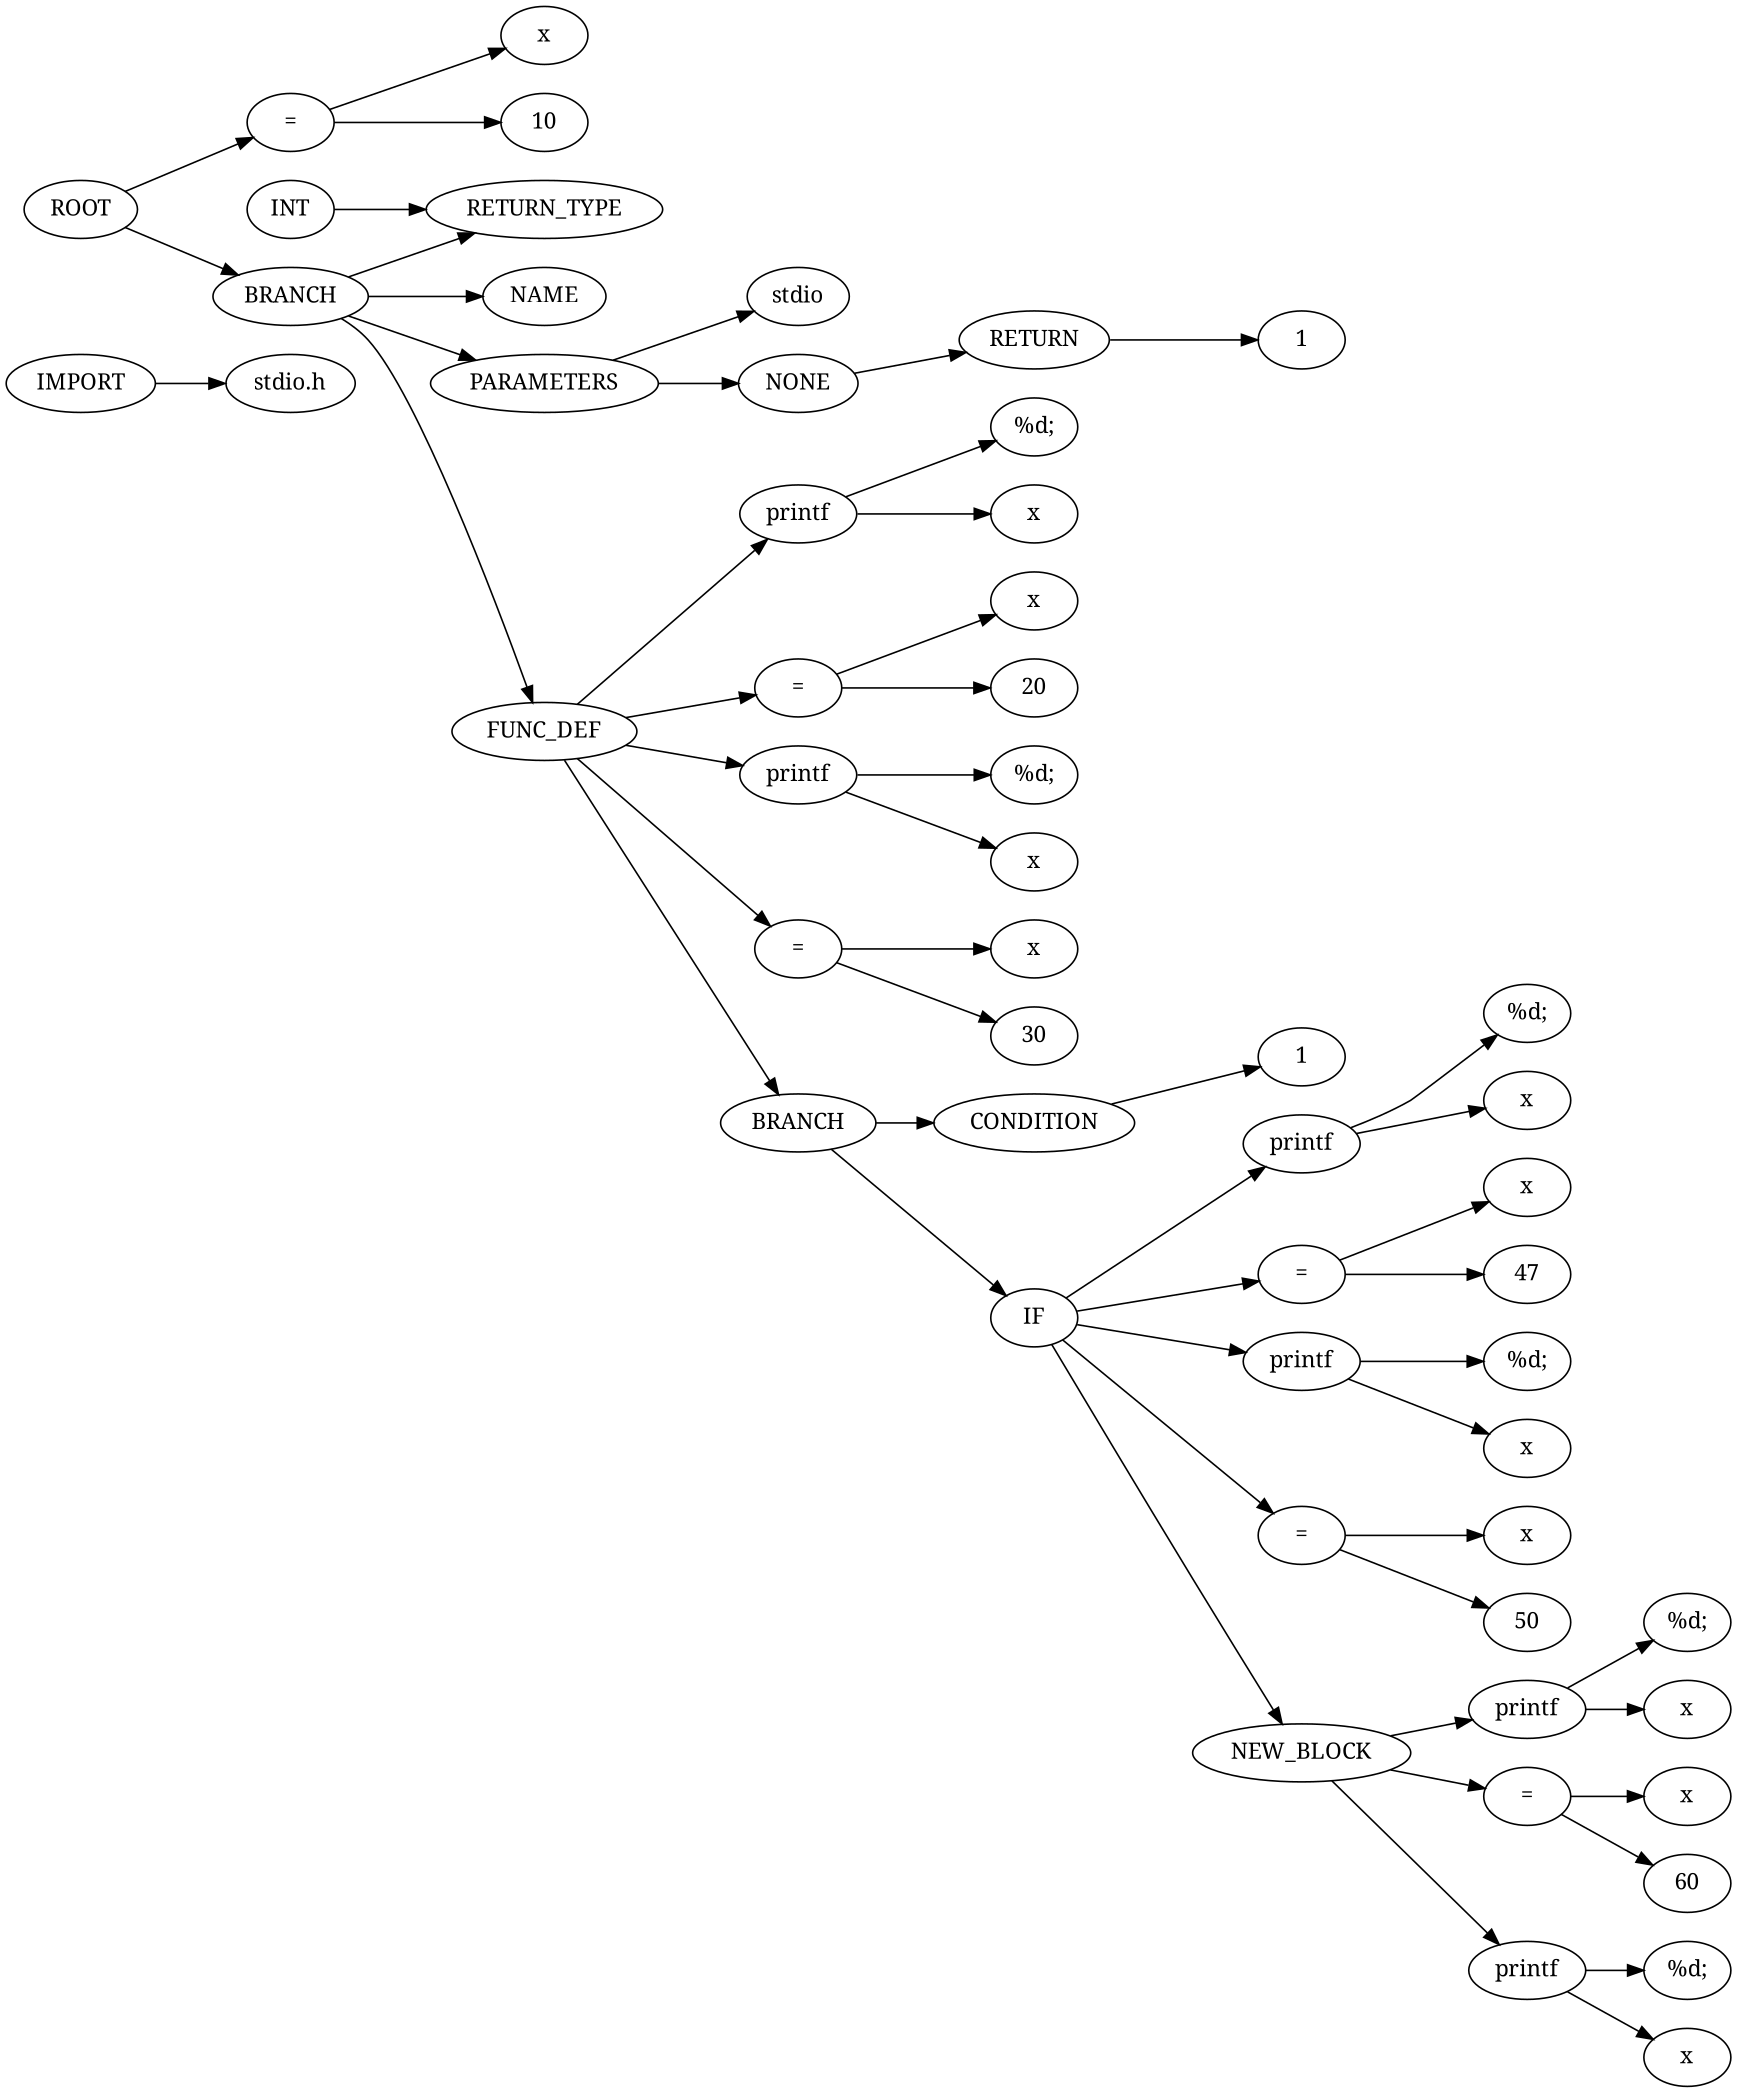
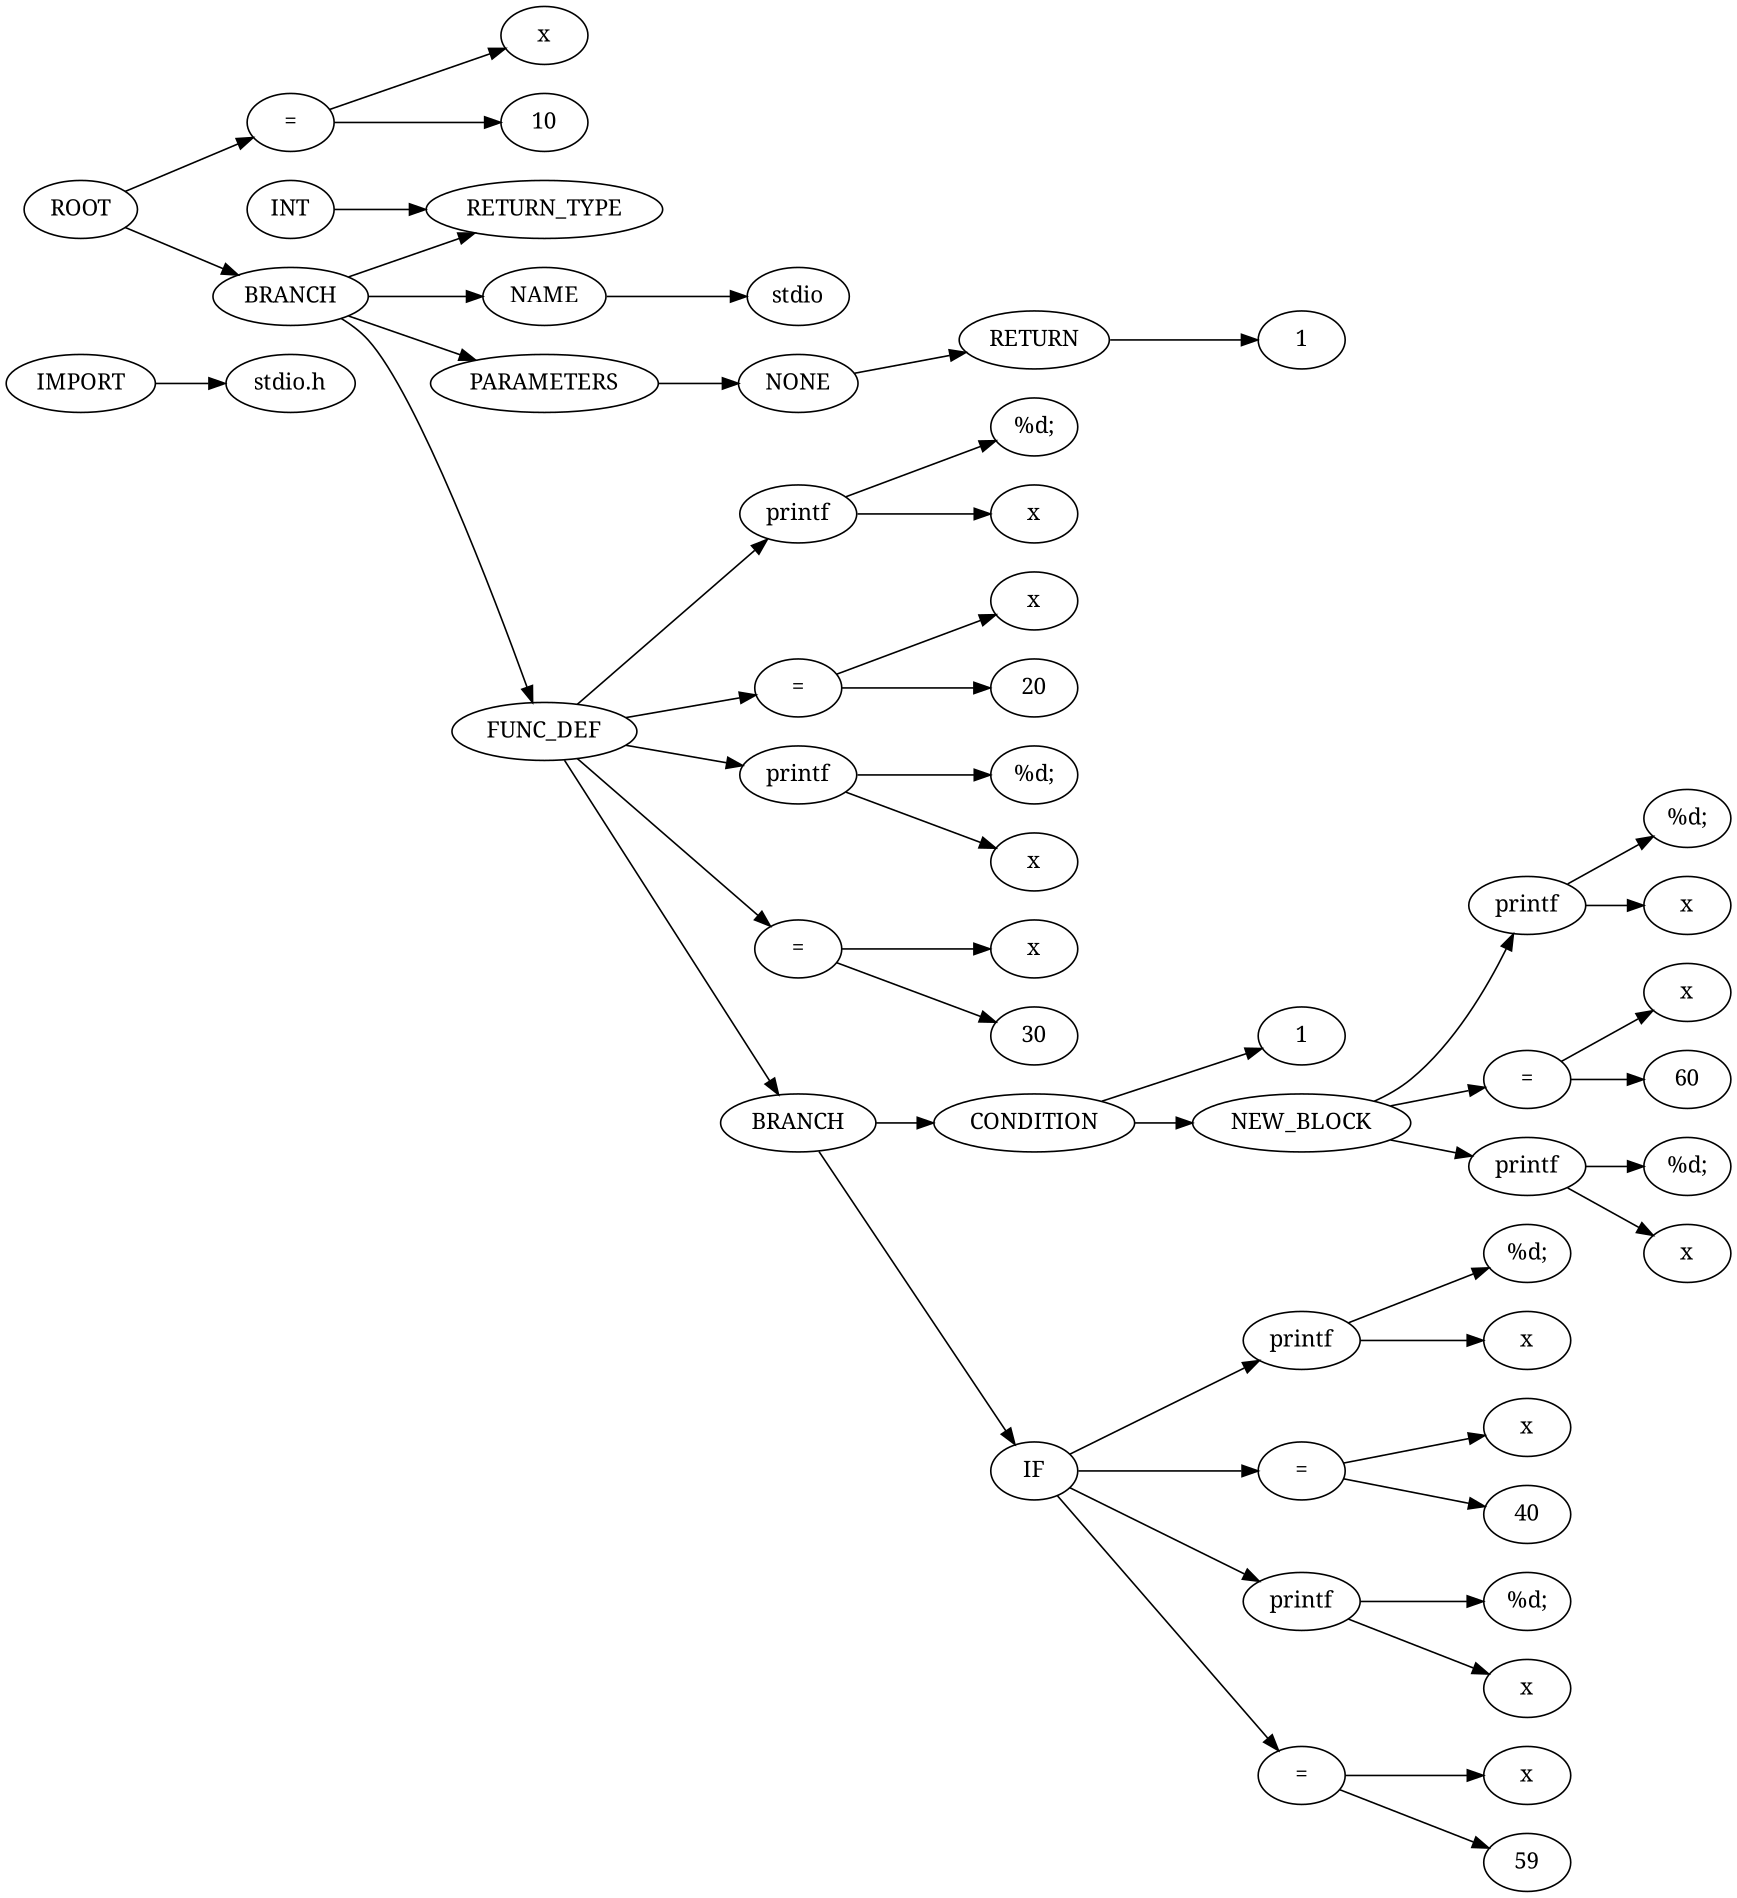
edge "PARAMETERS" -> "stdio": now "NAME" -> "stdio"
node "47": label "47" -> "40"
edge "IF" -> "NEW_BLOCK": now "CONDITION" -> "NEW_BLOCK"
node "50": label "50" -> "59"
